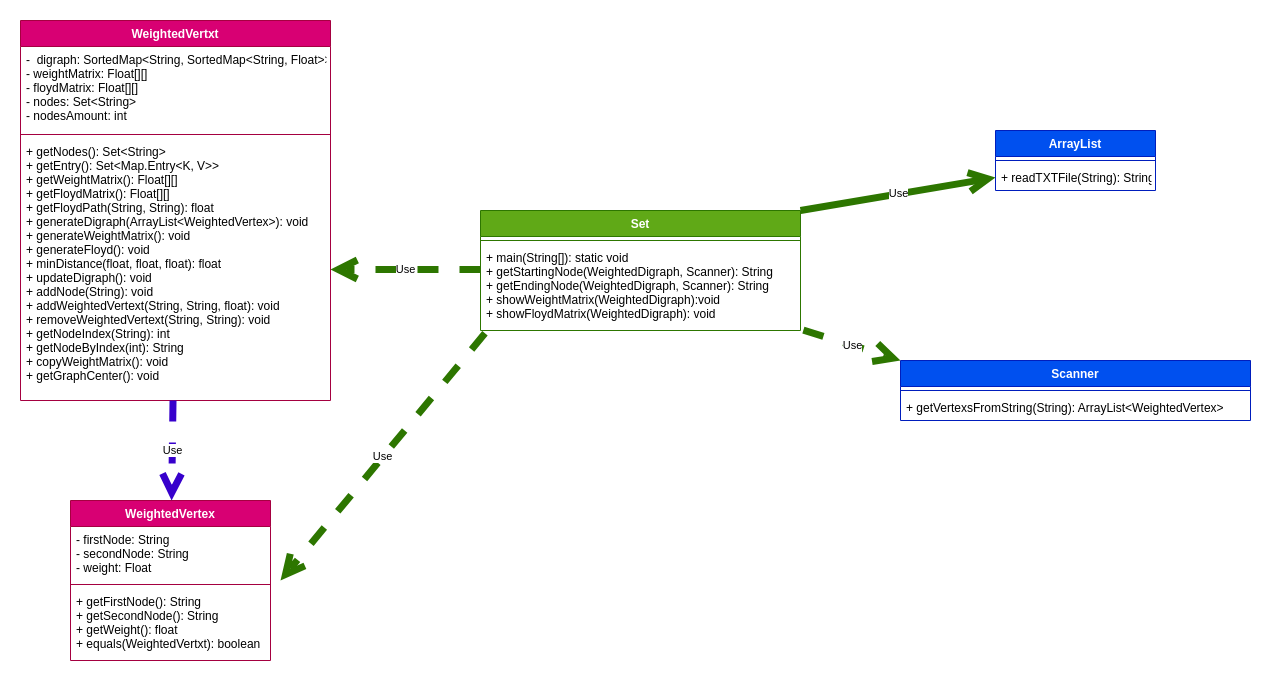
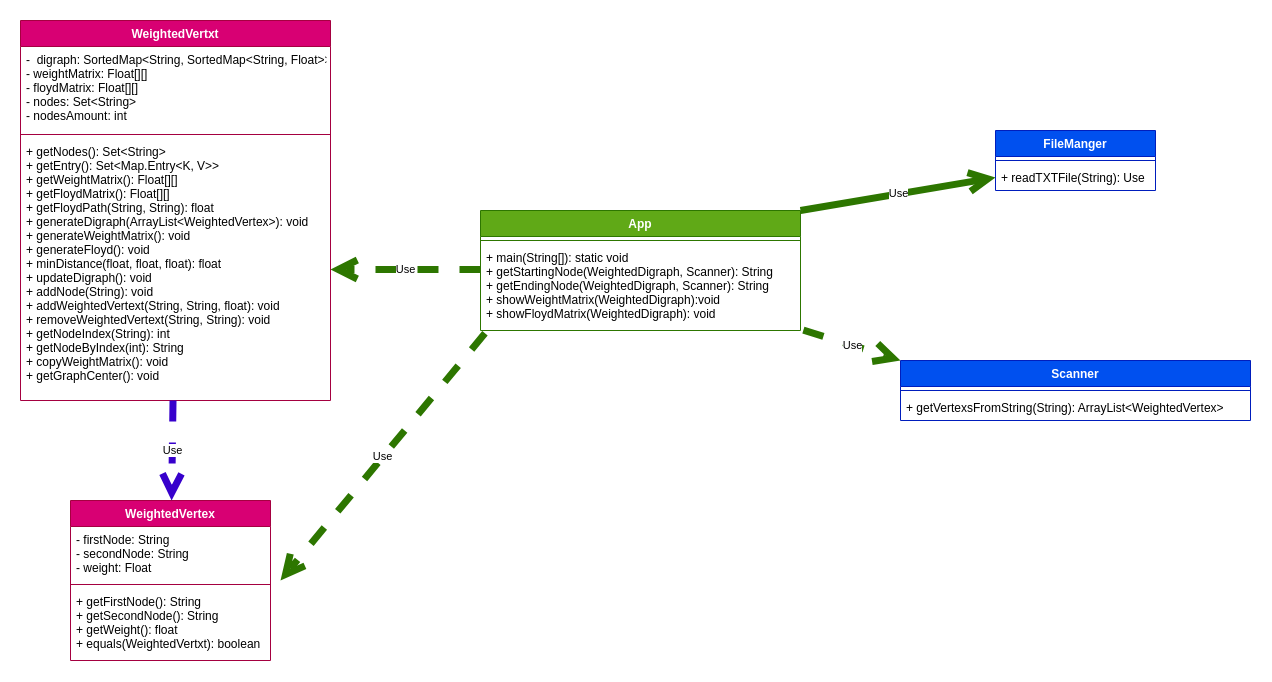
node "ArrayList": label "ArrayList" -> "FileManger"
node "+ readTXTFile(String): String": label "+ readTXTFile(String): String" -> "+ readTXTFile(String): Use"
node "Set": label "Set" -> "App"
